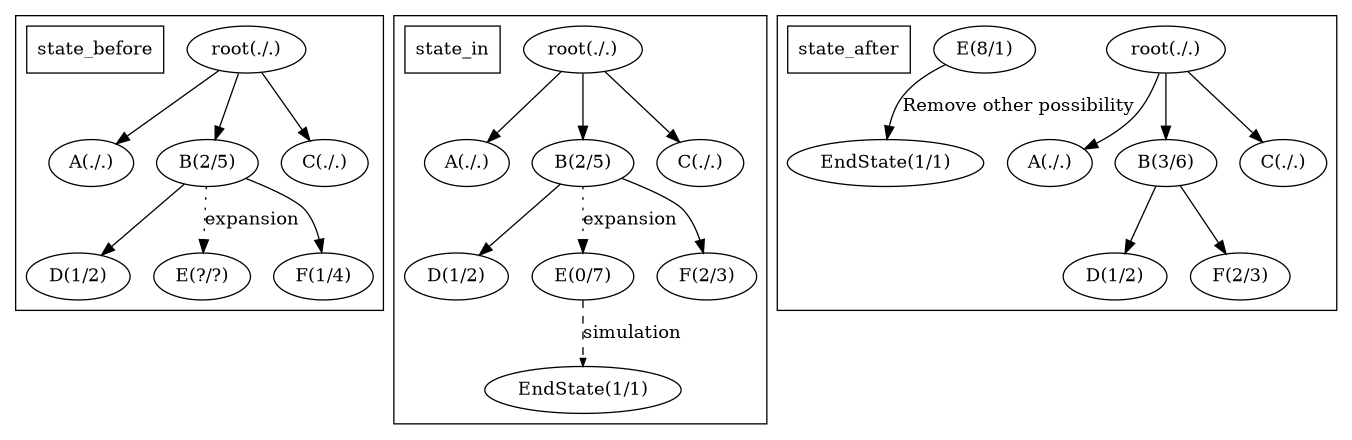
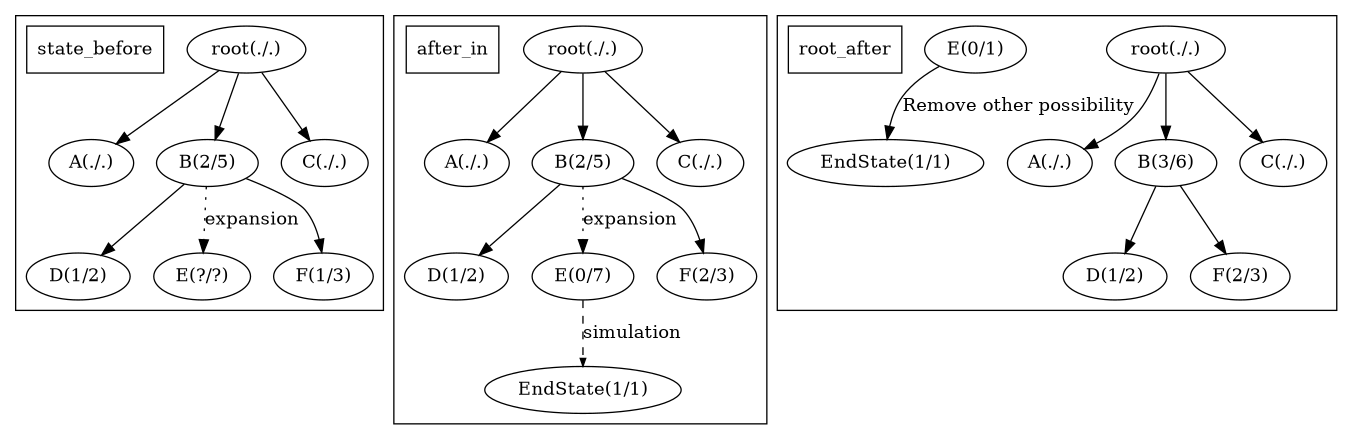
node "state_in": label "state_in" -> "after_in"
node "state_after": label "state_after" -> "root_after"
node "E(8/1)": label "E(8/1)" -> "E(0/1)"
node "F(1/4)": label "F(1/4)" -> "F(1/3)"
